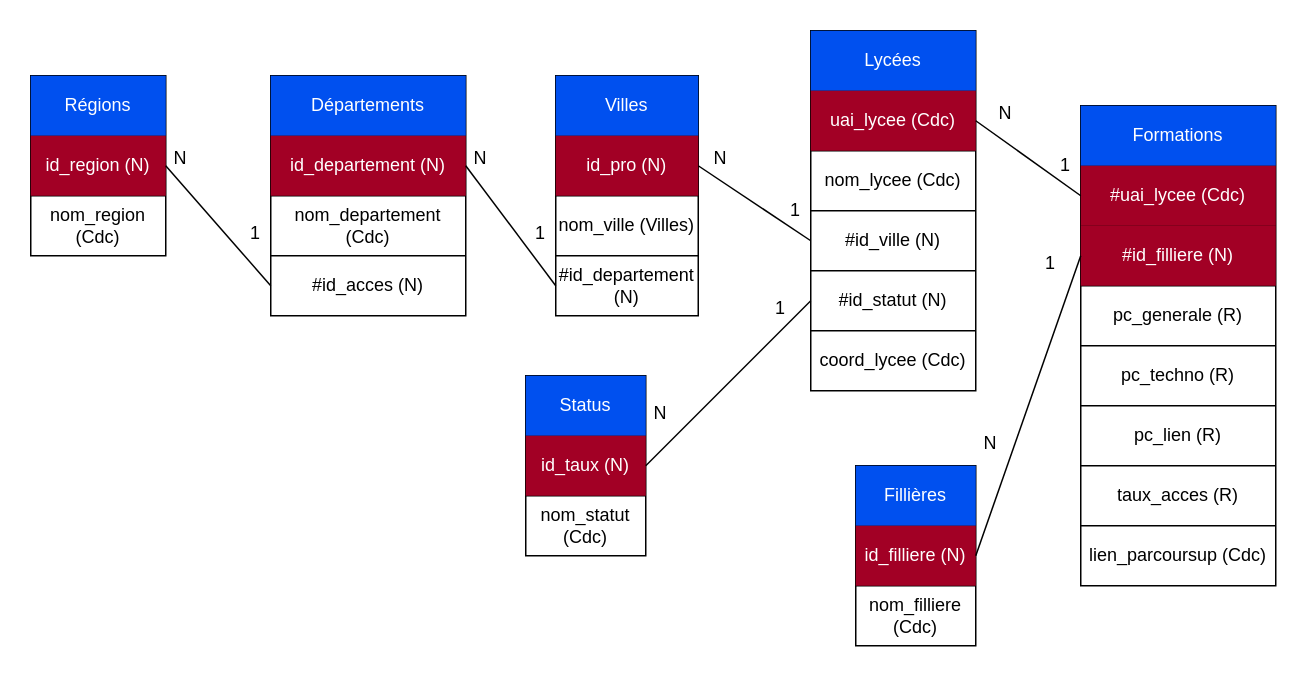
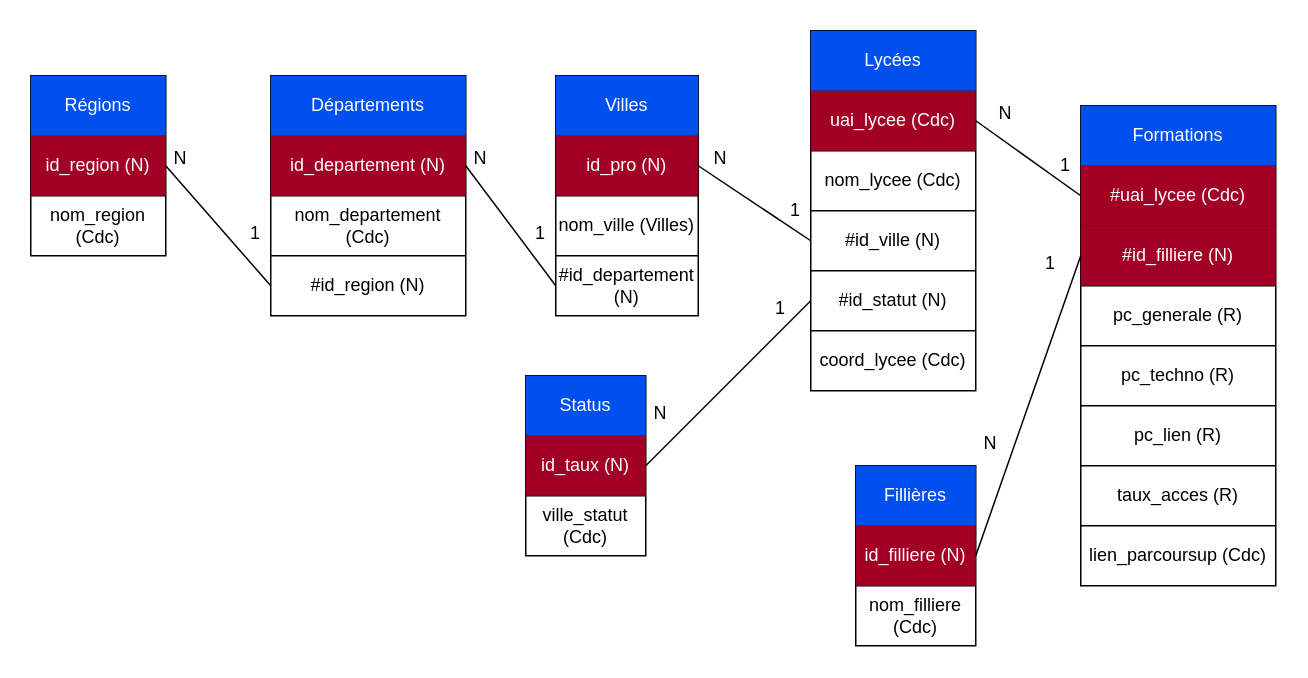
node "#id_acces (N)": label "#id_acces (N)" -> "#id_region (N)"
node "nom_statut (Cdc)": label "nom_statut (Cdc)" -> "ville_statut (Cdc)"
